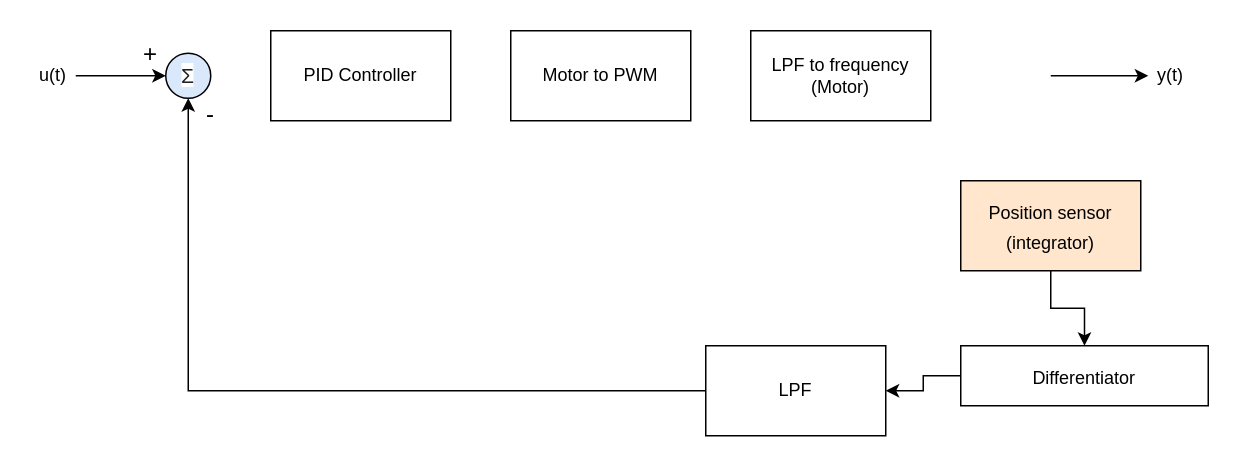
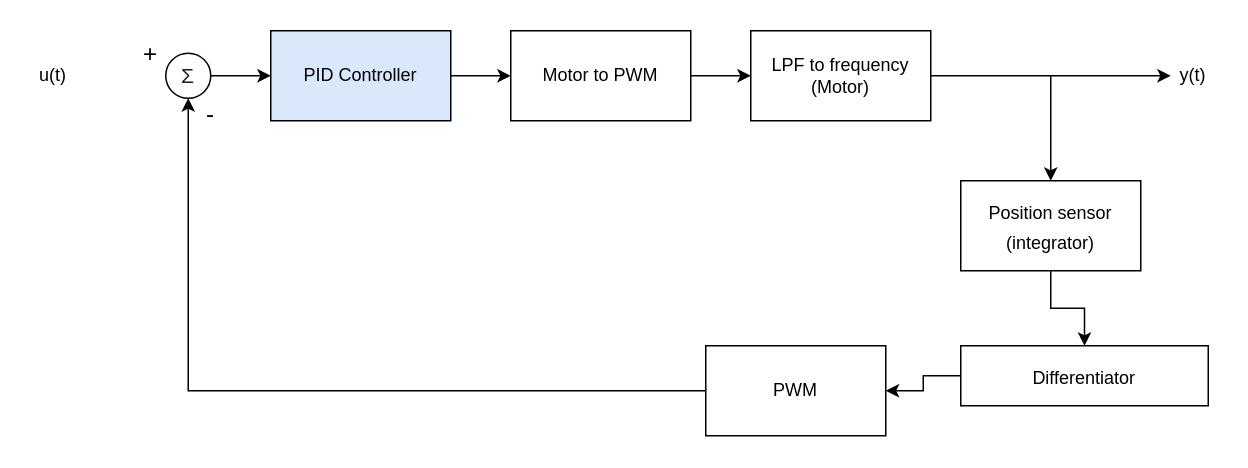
edge "u(t)" -> "Σ": removed
node "Σ": fillcolor #dae8fc -> #ffffff
edge "Σ" -> "PID Controller": added
node "PID Controller": fillcolor #ffffff -> #dae8fc
edge "PID Controller" -> "Motor to PWM": added
edge "Motor to PWM" -> "LPF to frequency (Motor)": added
edge "LPF to frequency (Motor)" -> "Position sensor (integrator)": added
node "y(t)": moved (1171, 76) -> (1193, 76)
node "Position sensor (integrator)": fillcolor #ffe6cc -> #ffffff
node "LPF": label "LPF" -> "PWM"
